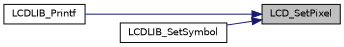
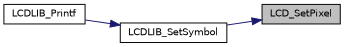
edge "LCDLIB_Printf" -> "LCD_SetPixel": now "LCDLIB_Printf" -> "LCDLIB_SetSymbol"
